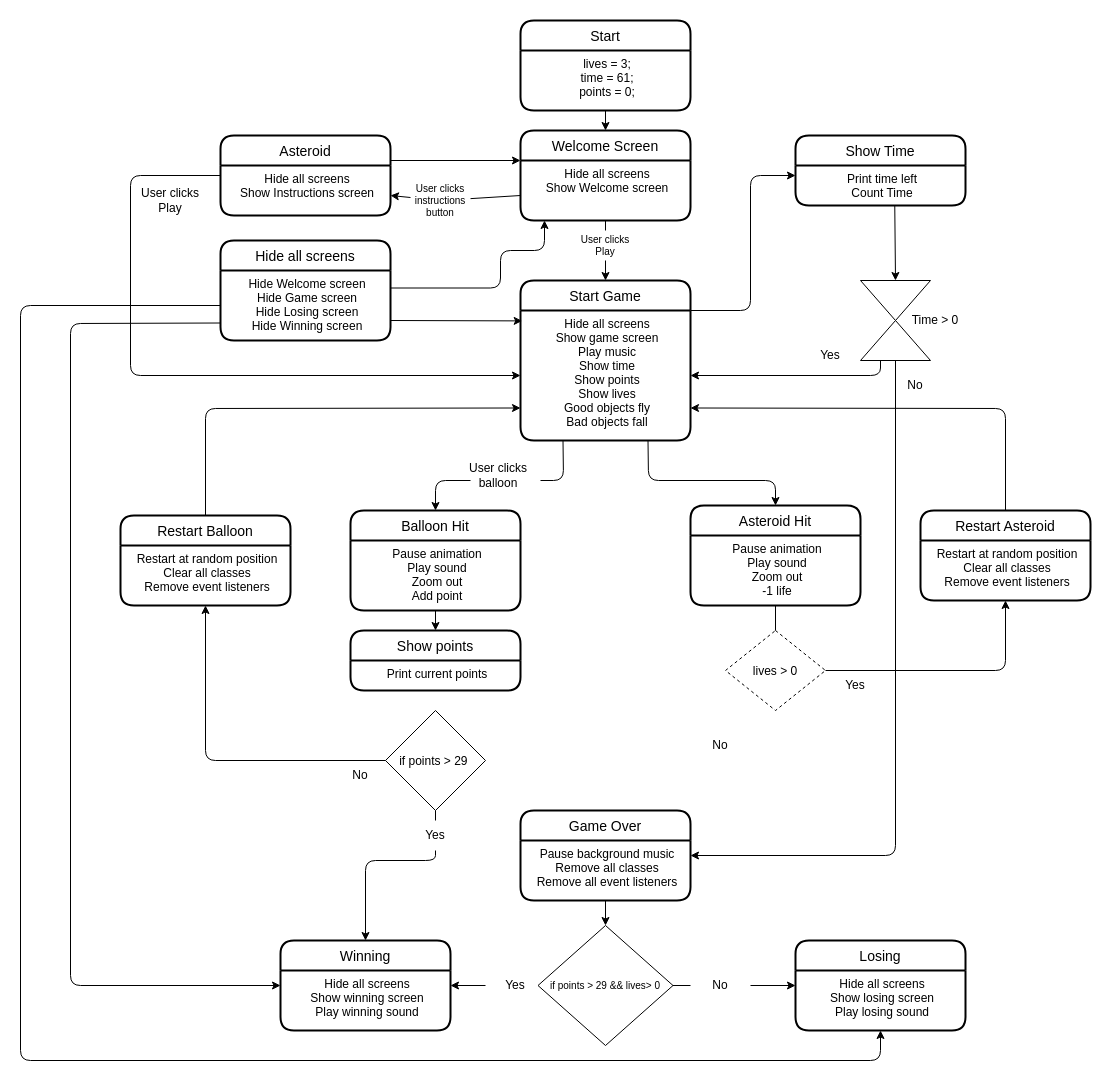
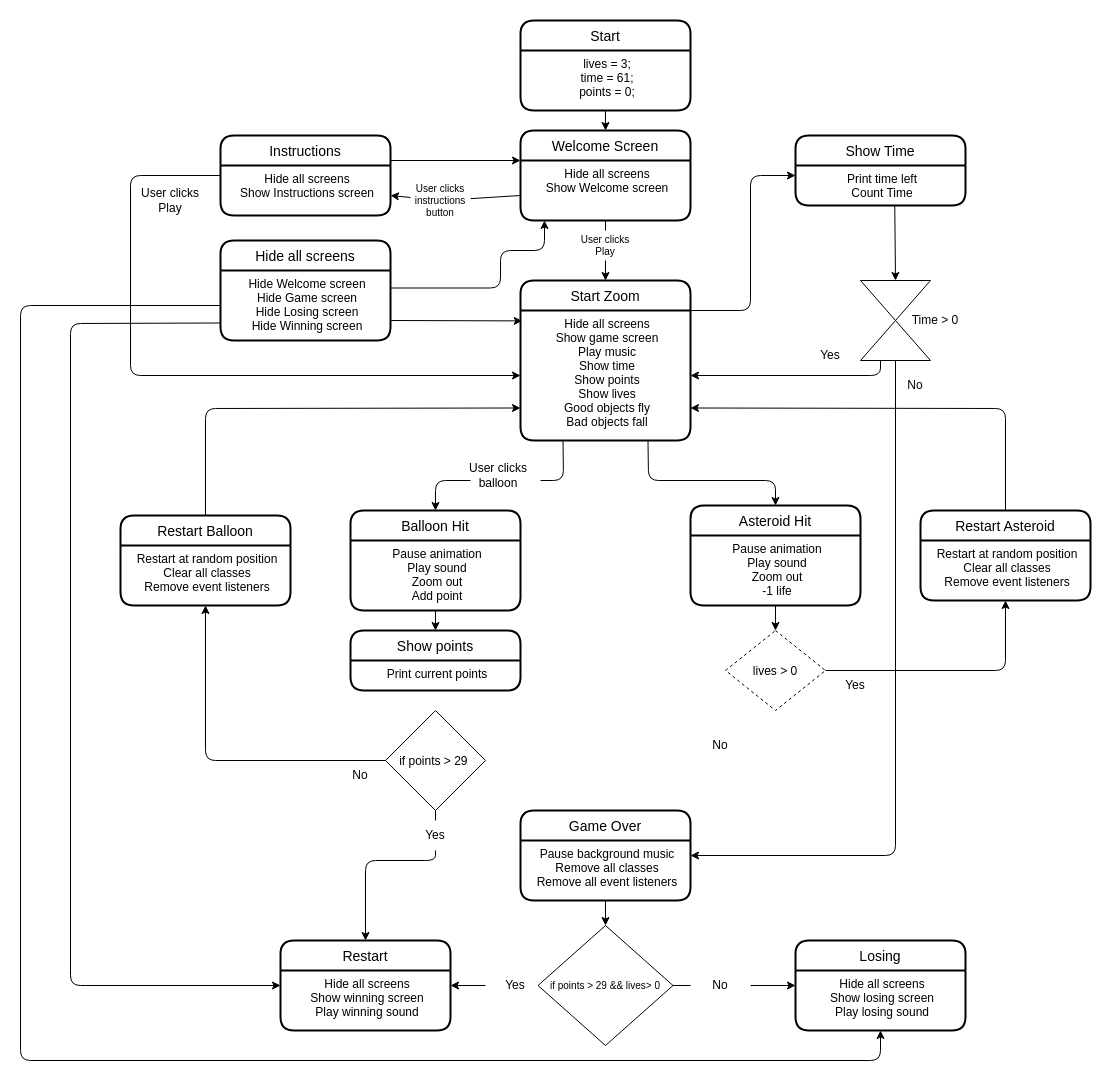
node "Asteroid": label "Asteroid" -> "Instructions"
node "Start Game": label "Start Game" -> "Start Zoom"
edge "Pause animation Play sound Zoom out -1 life" -- "lives > 0": arrowhead none -> classic
node "Winning": label "Winning" -> "Restart"
